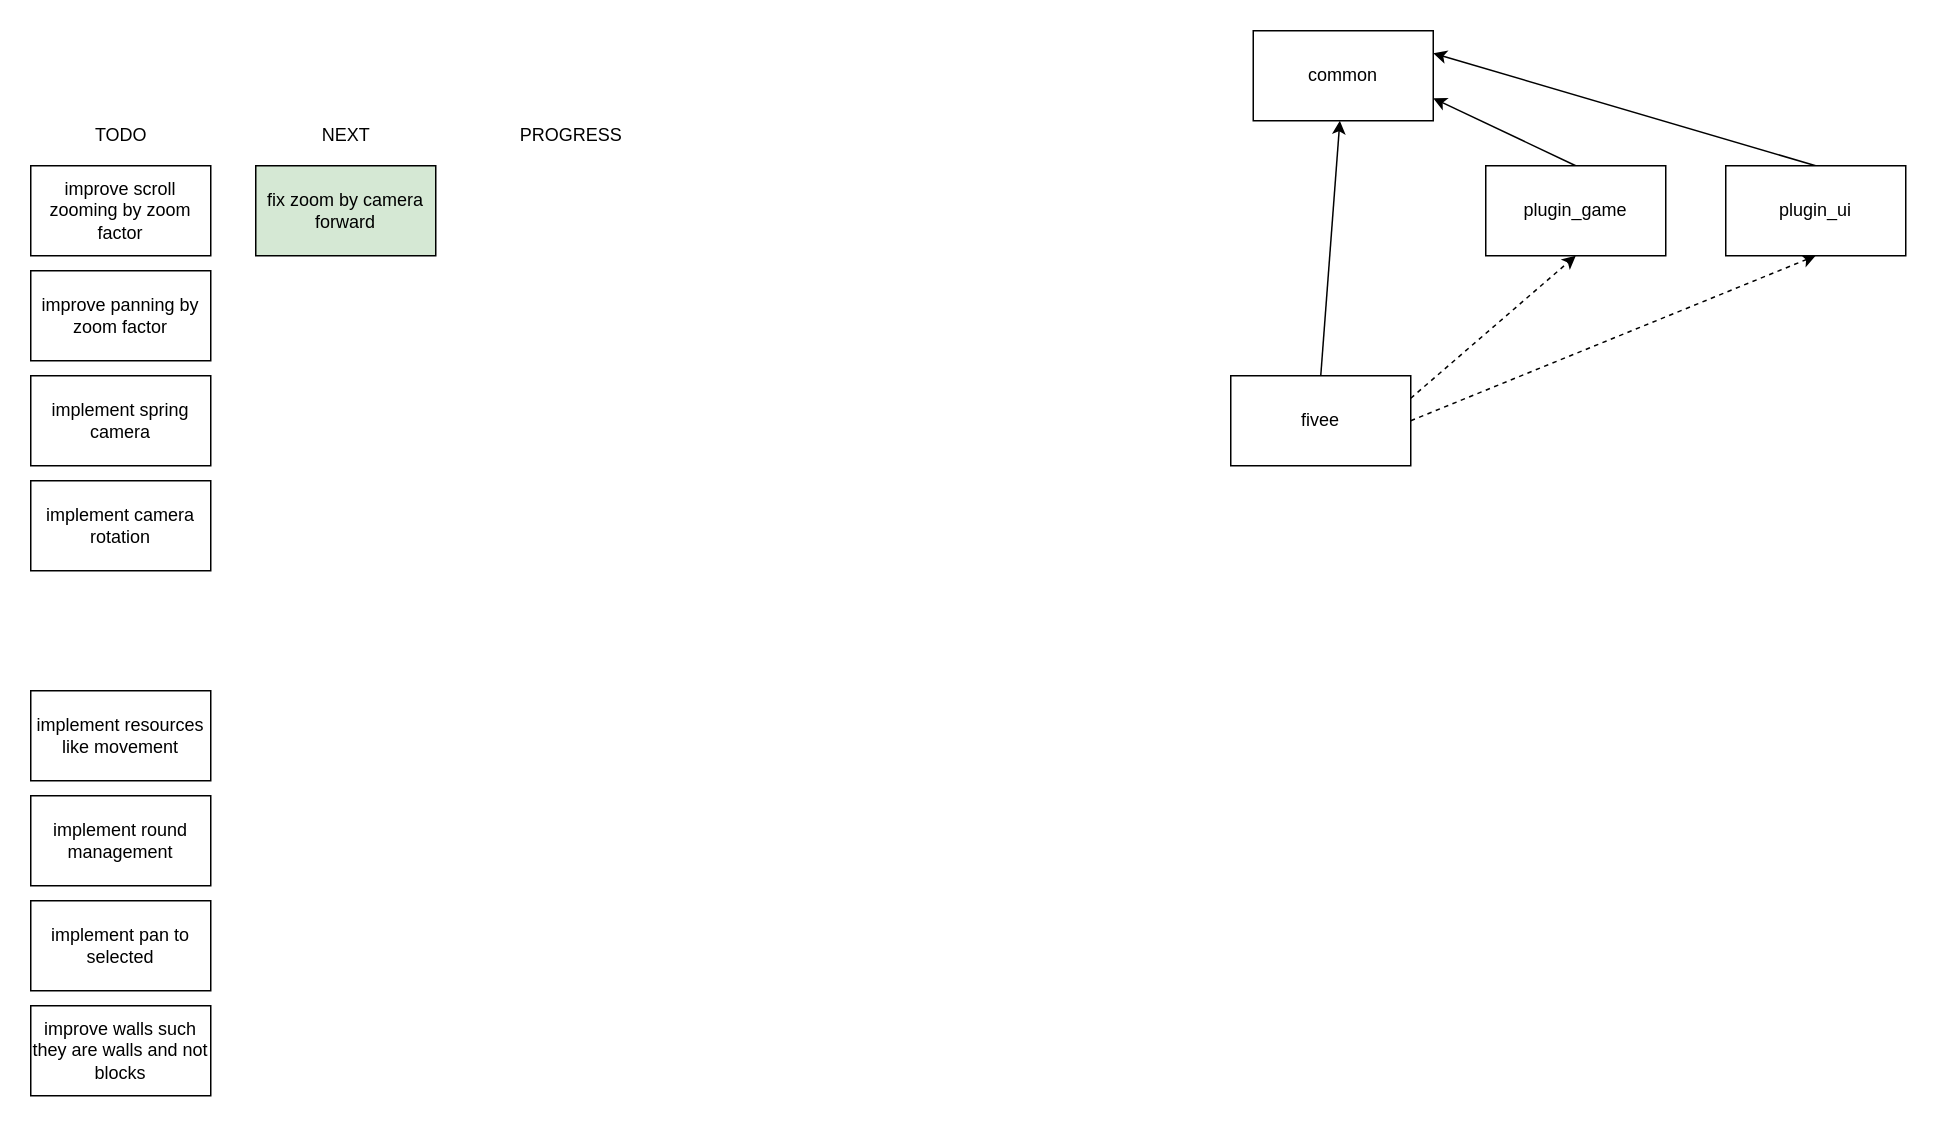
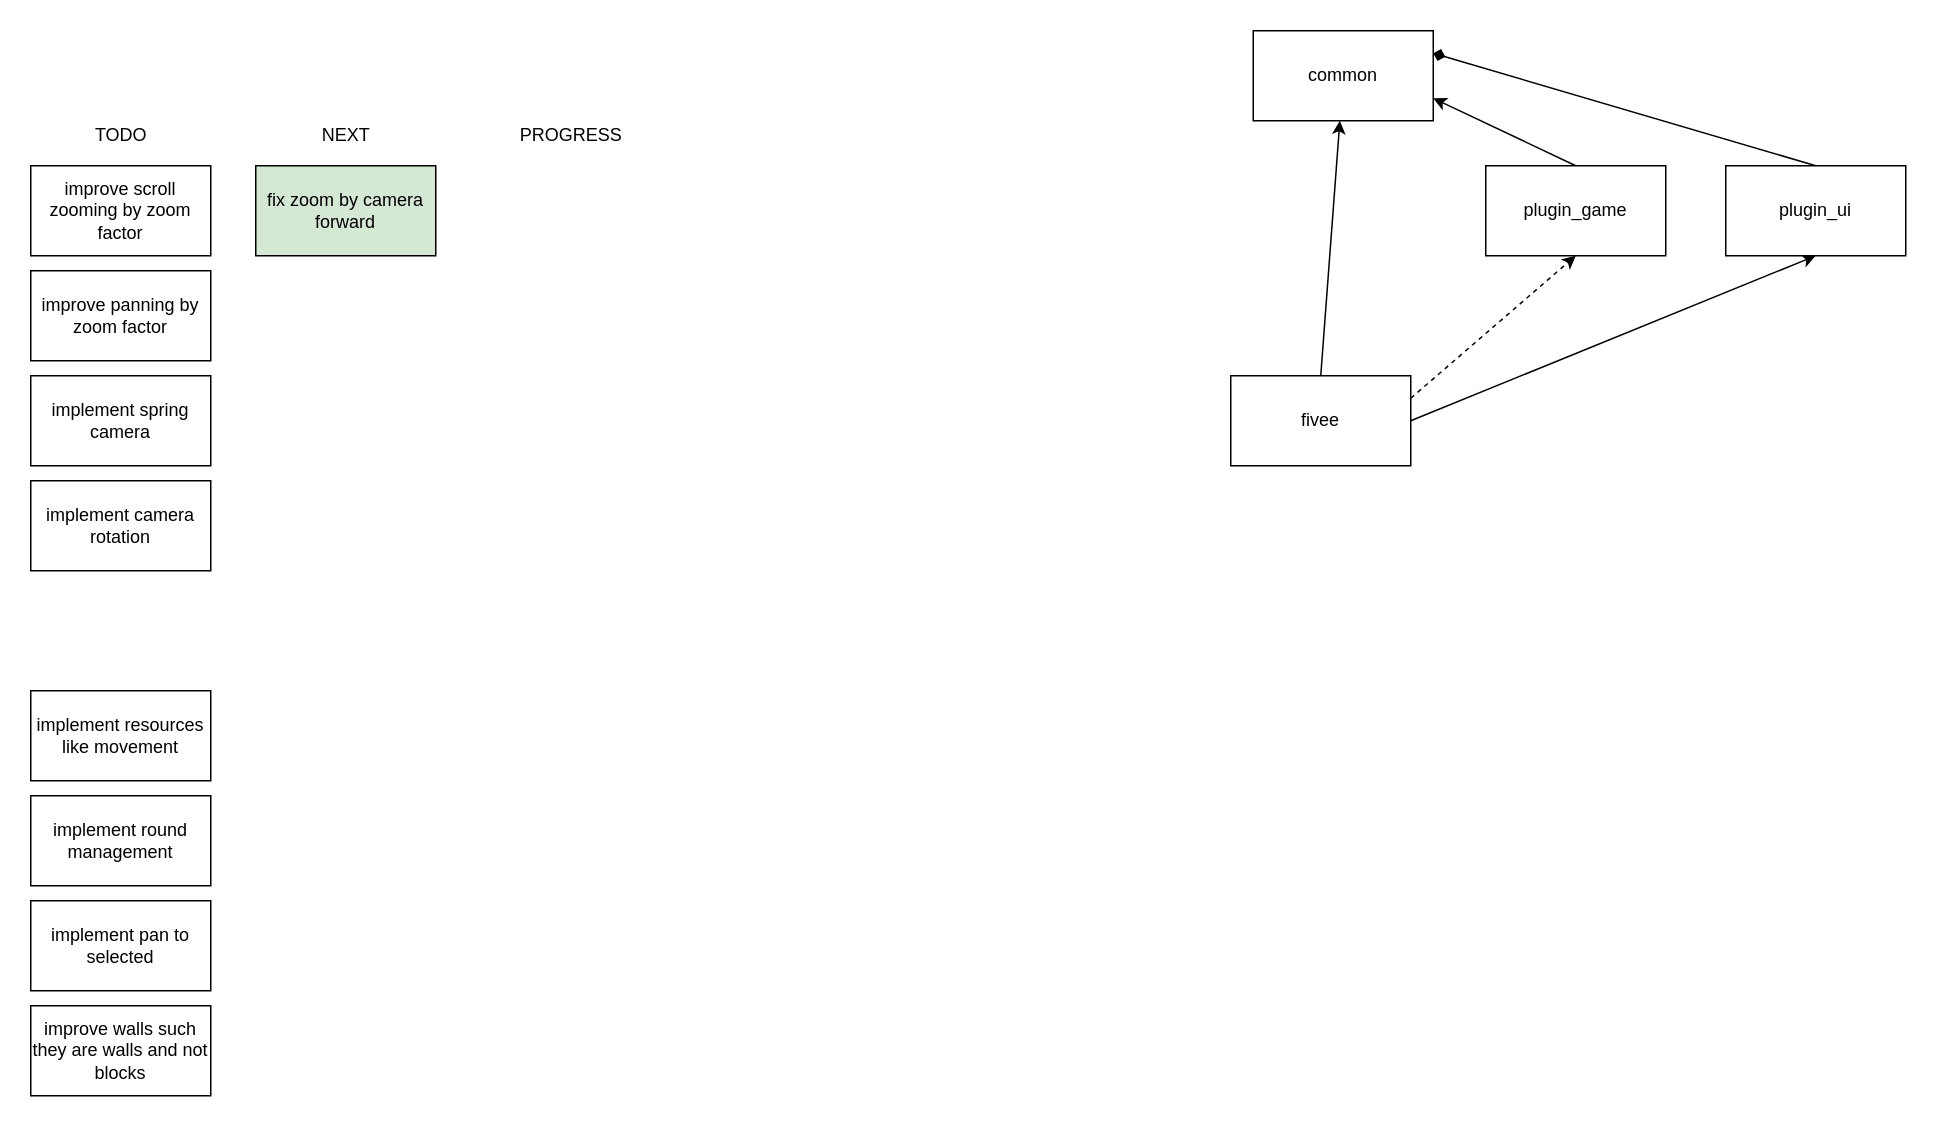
edge "plugin_ui" -> "common": arrowhead classic -> diamond
edge "fivee" -> "plugin_ui": style dashed -> solid
